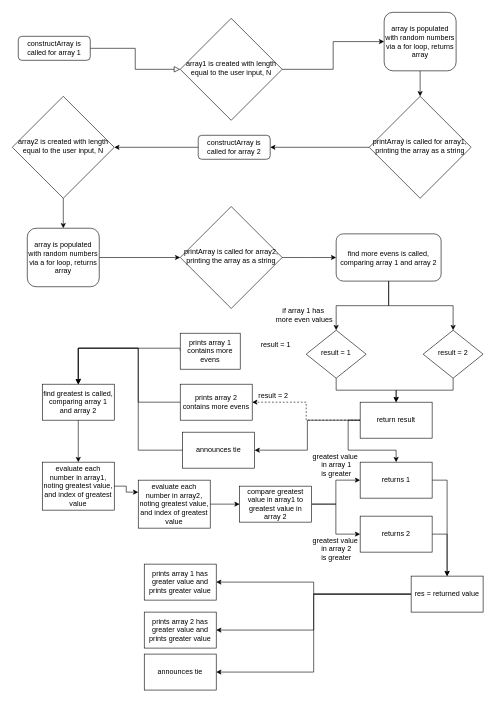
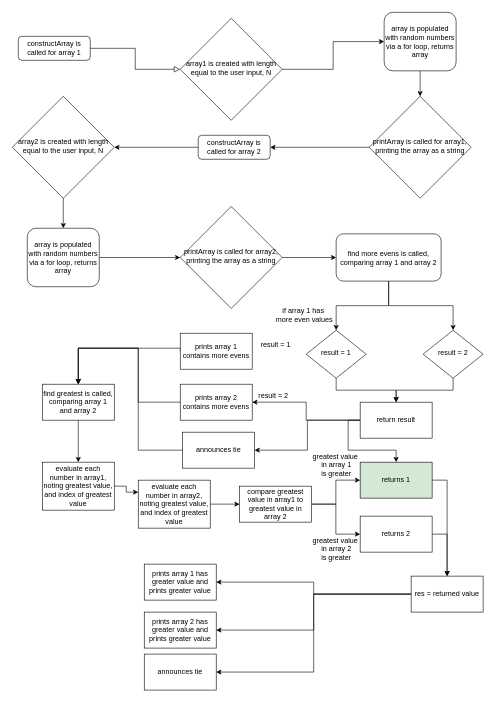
node "prints array 1 contains more evens": size 60x36 -> 72x36
edge "return result" -> "prints array 2 contains more evens": style dashed -> solid
node "returns 1": fillcolor #ffffff -> #d5e8d4
